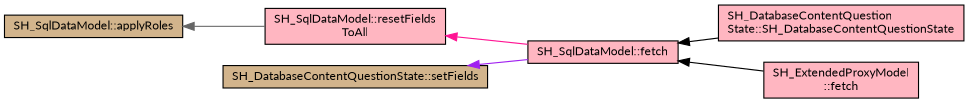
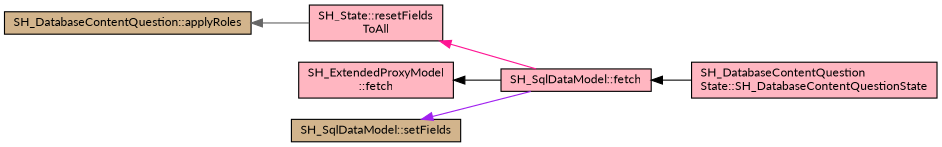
node "SH_SqlDataModel::applyRoles": label "SH_SqlDataModel::applyRoles" -> "SH_DatabaseContentQuestion::applyRoles"
node "SH_SqlDataModel::resetFields ToAll": label "SH_SqlDataModel::resetFields ToAll" -> "SH_State::resetFields ToAll"
edge "SH_ExtendedProxyModel ::fetch" -> "SH_SqlDataModel::fetch": reversed
node "SH_DatabaseContentQuestionState::setFields": label "SH_DatabaseContentQuestionState::setFields" -> "SH_SqlDataModel::setFields"
